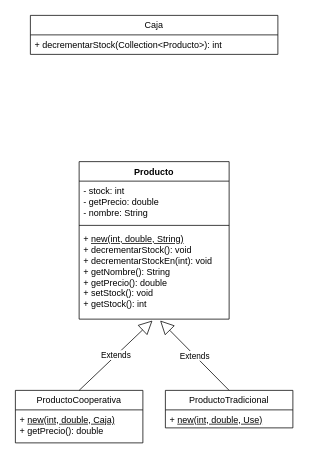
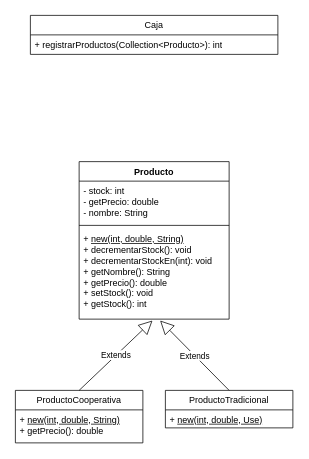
node "+ decrementarStock(Collection<Producto>): int": label "+ decrementarStock(Collection<Producto>): int" -> "+ registrarProductos(Collection<Producto>): int"
node "+ new(int, double, Caja) + getPrecio(): double": label "+ new(int, double, Caja) + getPrecio(): double" -> "+ new(int, double, String) + getPrecio(): double"
